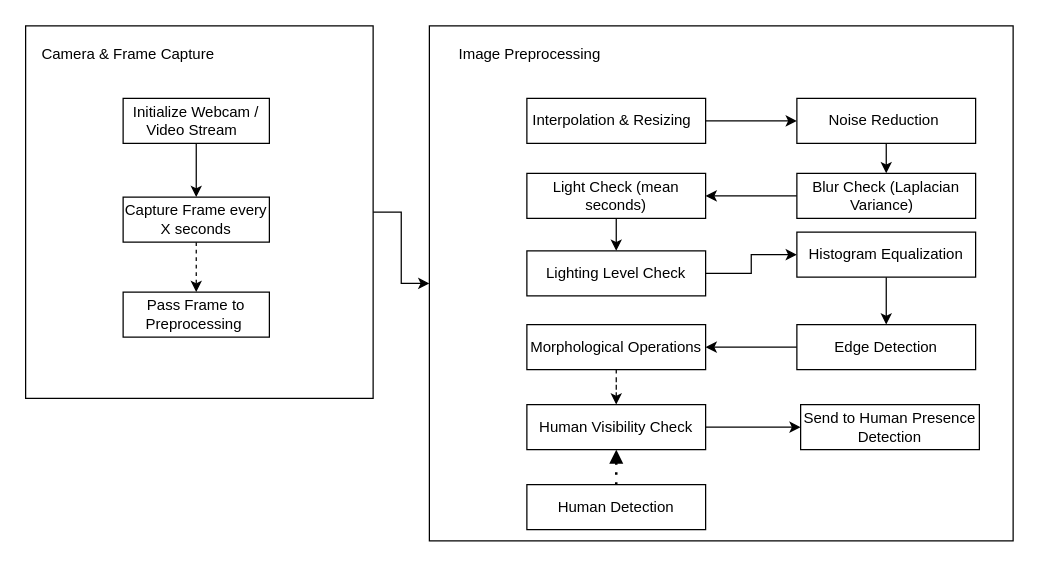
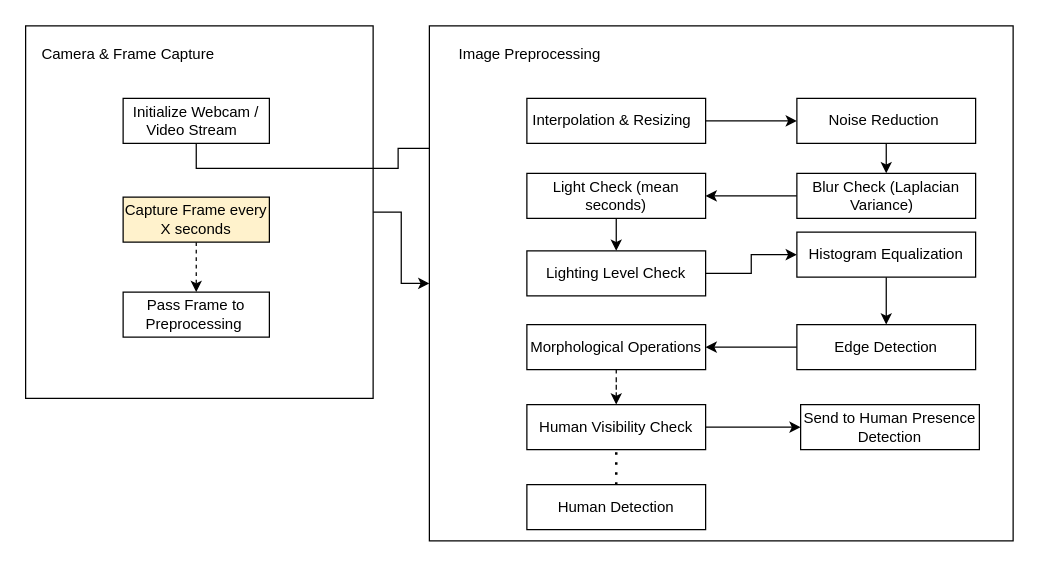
edge "Initialize Webcam / Video Stream" -> "Capture Frame every X seconds": now "Initialize Webcam / Video Stream" -> "Light Check (mean seconds)"
node "Capture Frame every X seconds": fillcolor #ffffff -> #fff2cc
edge "Human Detection" -> "Human Visibility Check": arrowhead block -> none
